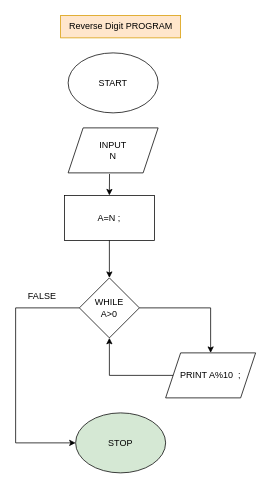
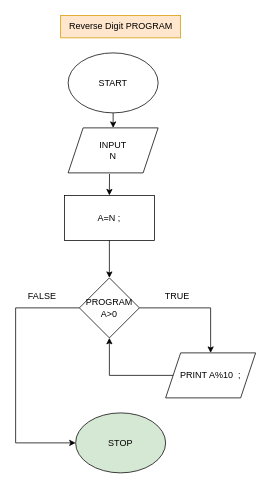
edge "START" -> "INPUT N": added
node "TRUE": added
node "WHILE A>0": label "WHILE A>0" -> "PROGRAM A>0"
